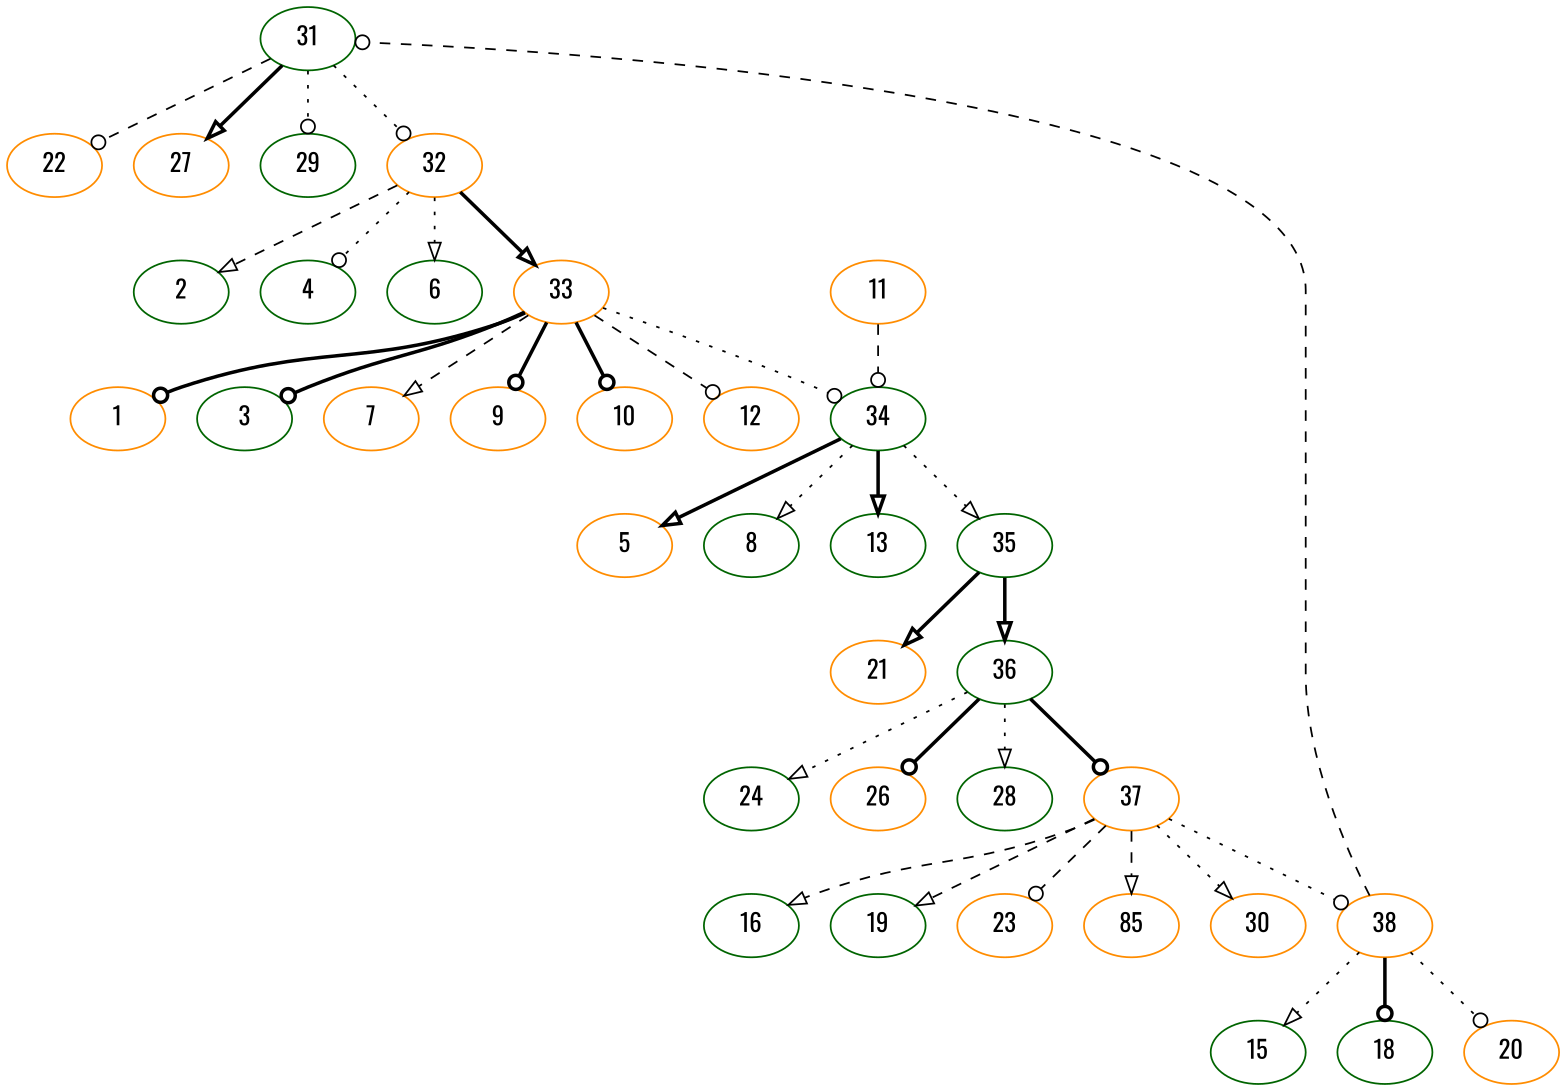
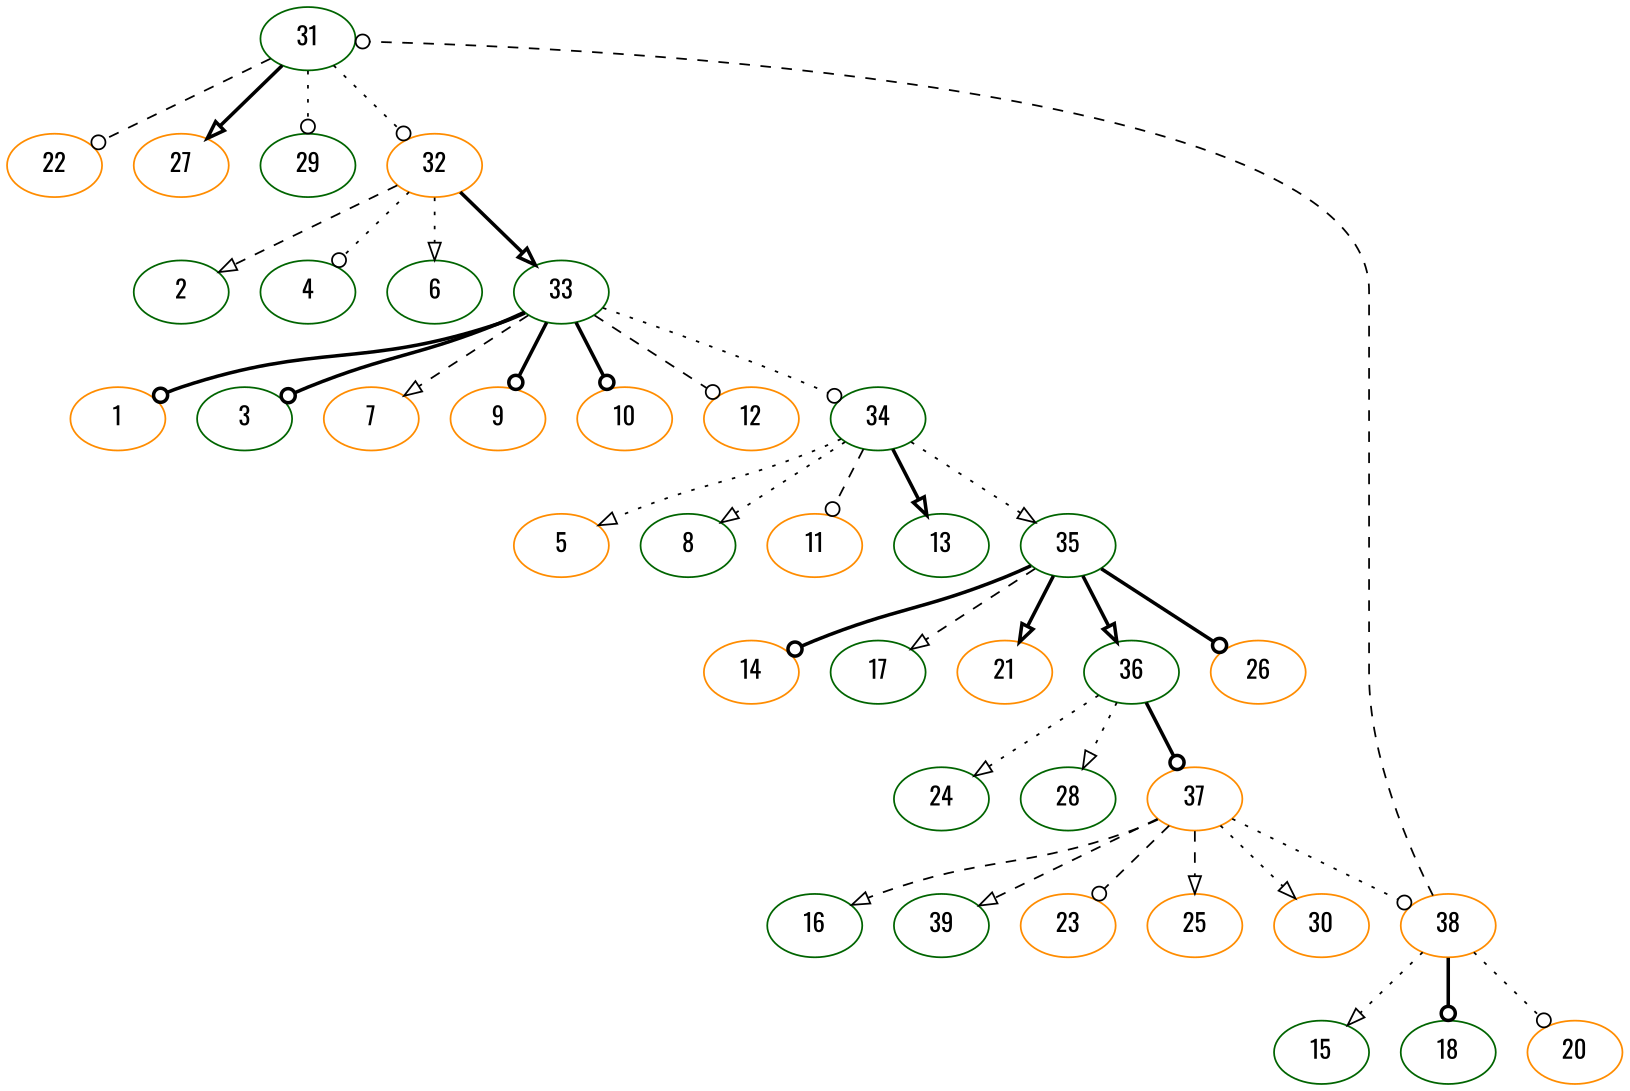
node "33": color darkorange -> darkgreen
edge "11" -> "34": reversed
edge "34" -> "5": style bold -> dotted
node "14": added
node "17": added
edge "36" -> "26": now "35" -> "26"
node "19": label "19" -> "39"
node "85": label "85" -> "25"
